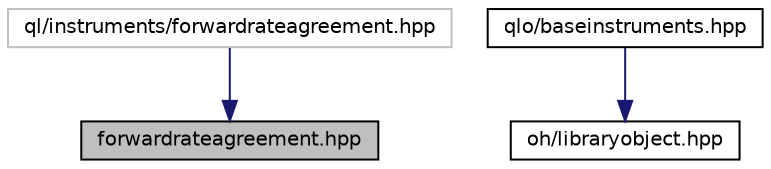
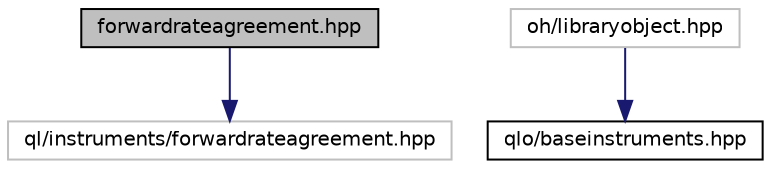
edge "ql/instruments/forwardrateagreement.hpp" -> "forwardrateagreement.hpp": reversed
edge "qlo/baseinstruments.hpp" -> "oh/libraryobject.hpp": reversed
node "oh/libraryobject.hpp": color black -> grey75
